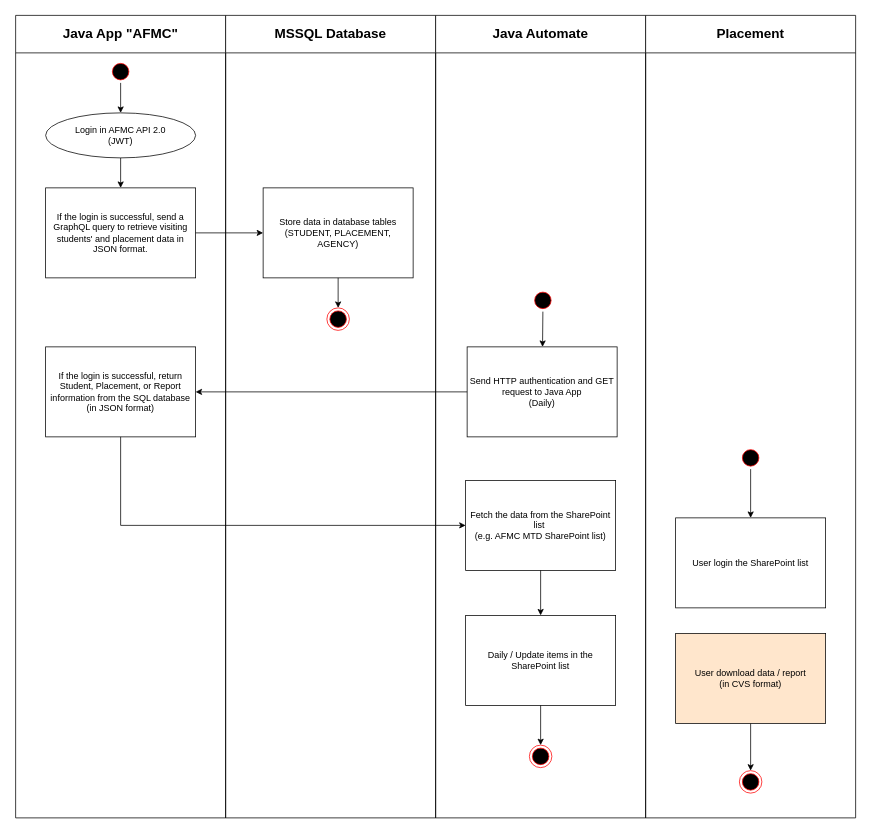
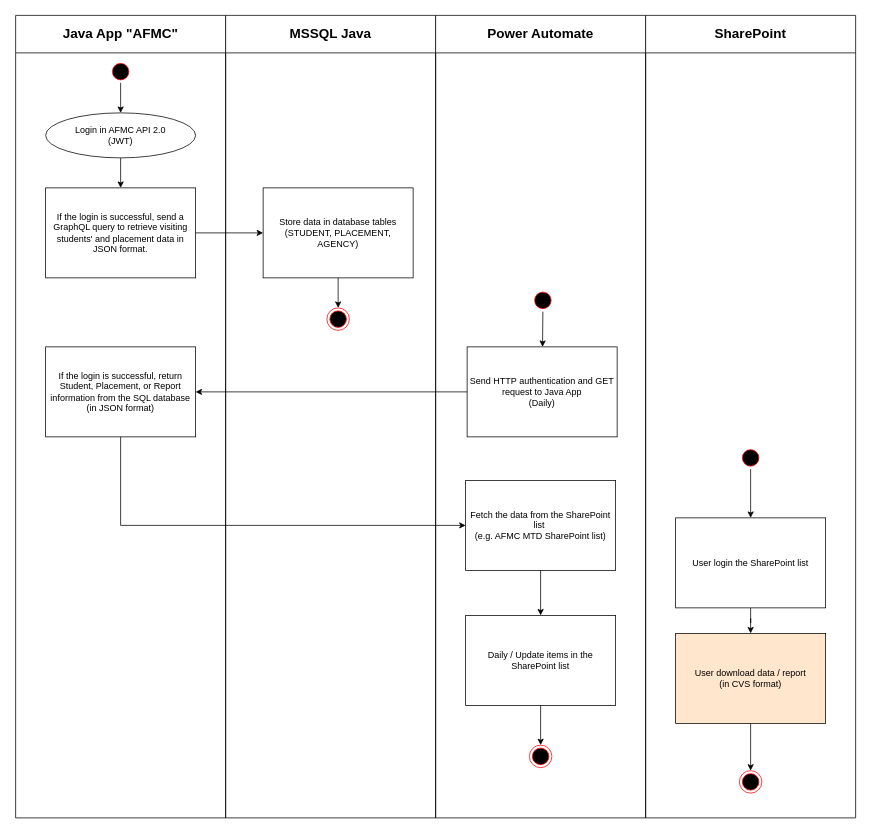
node "MSSQL Database": label "MSSQL Database" -> "MSSQL Java"
node "Java Automate": label "Java Automate" -> "Power Automate"
node "Placement": label "Placement" -> "SharePoint"
edge "User login the SharePoint list" -> "User download data / report (in CVS format)": added
